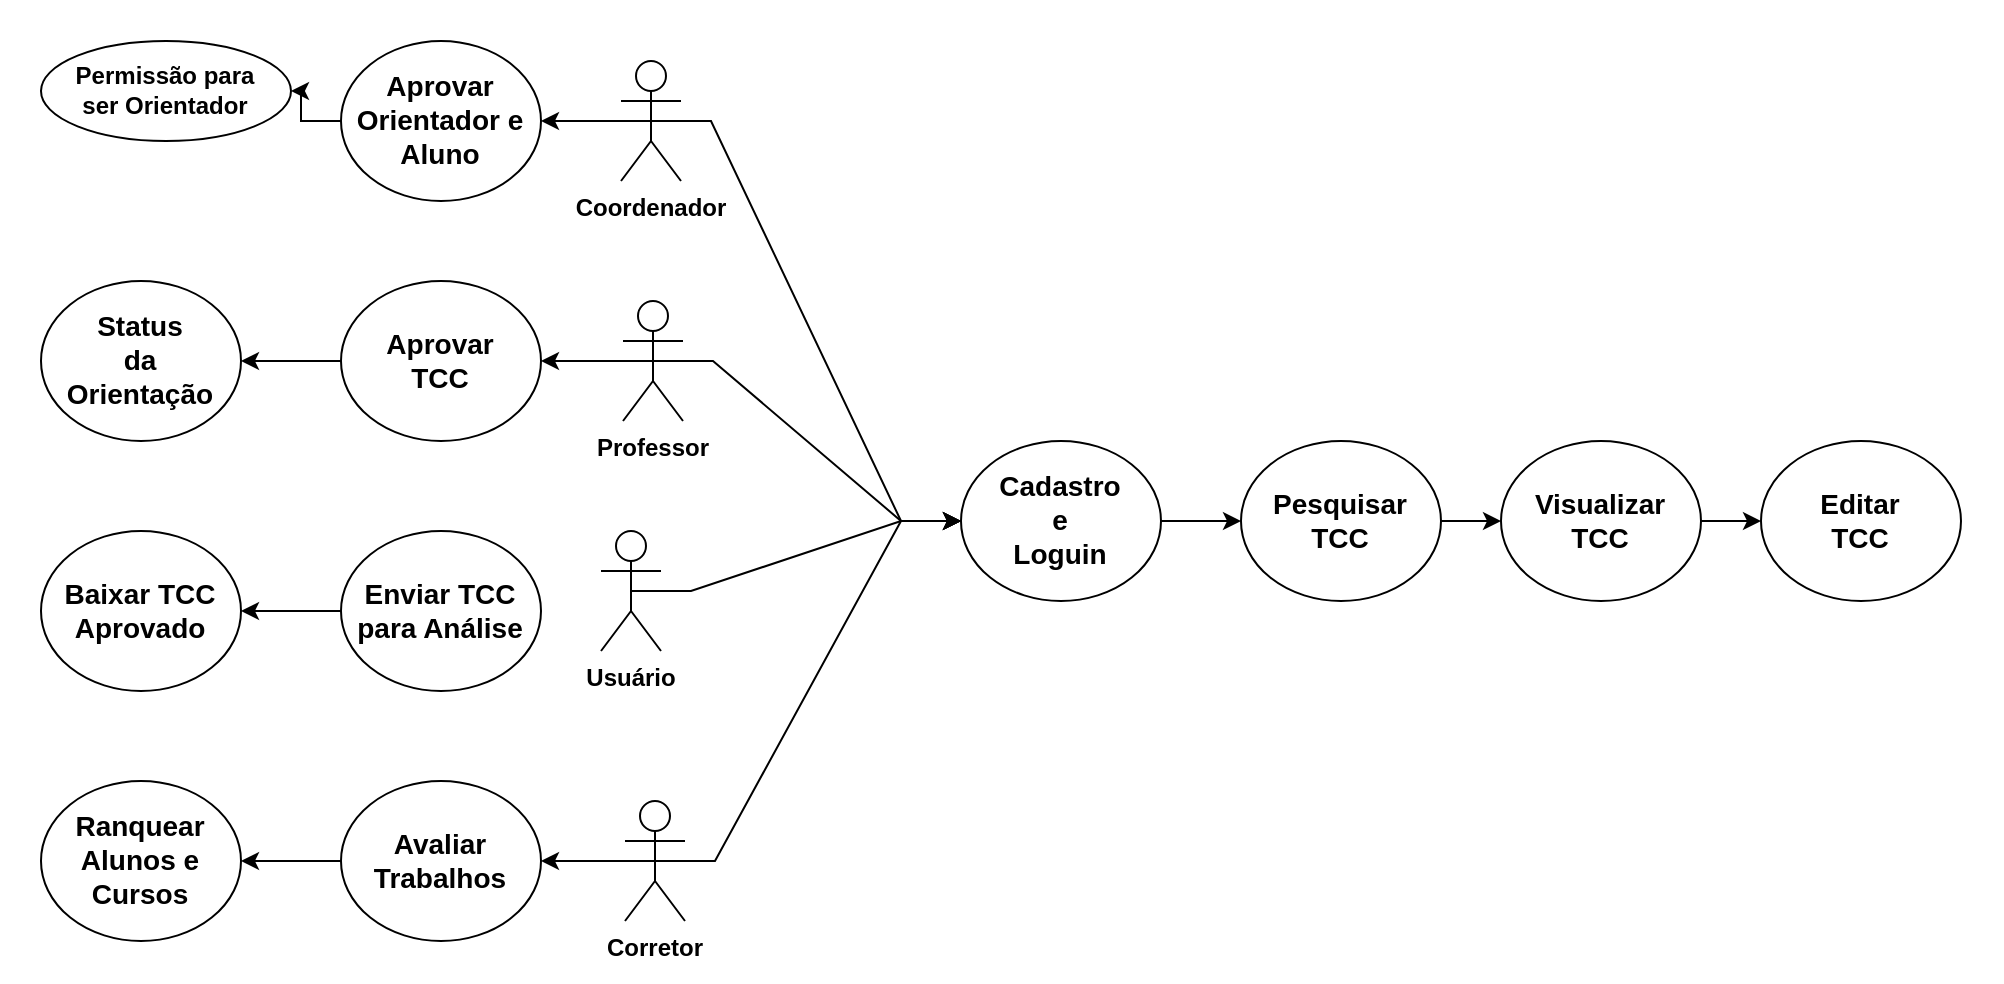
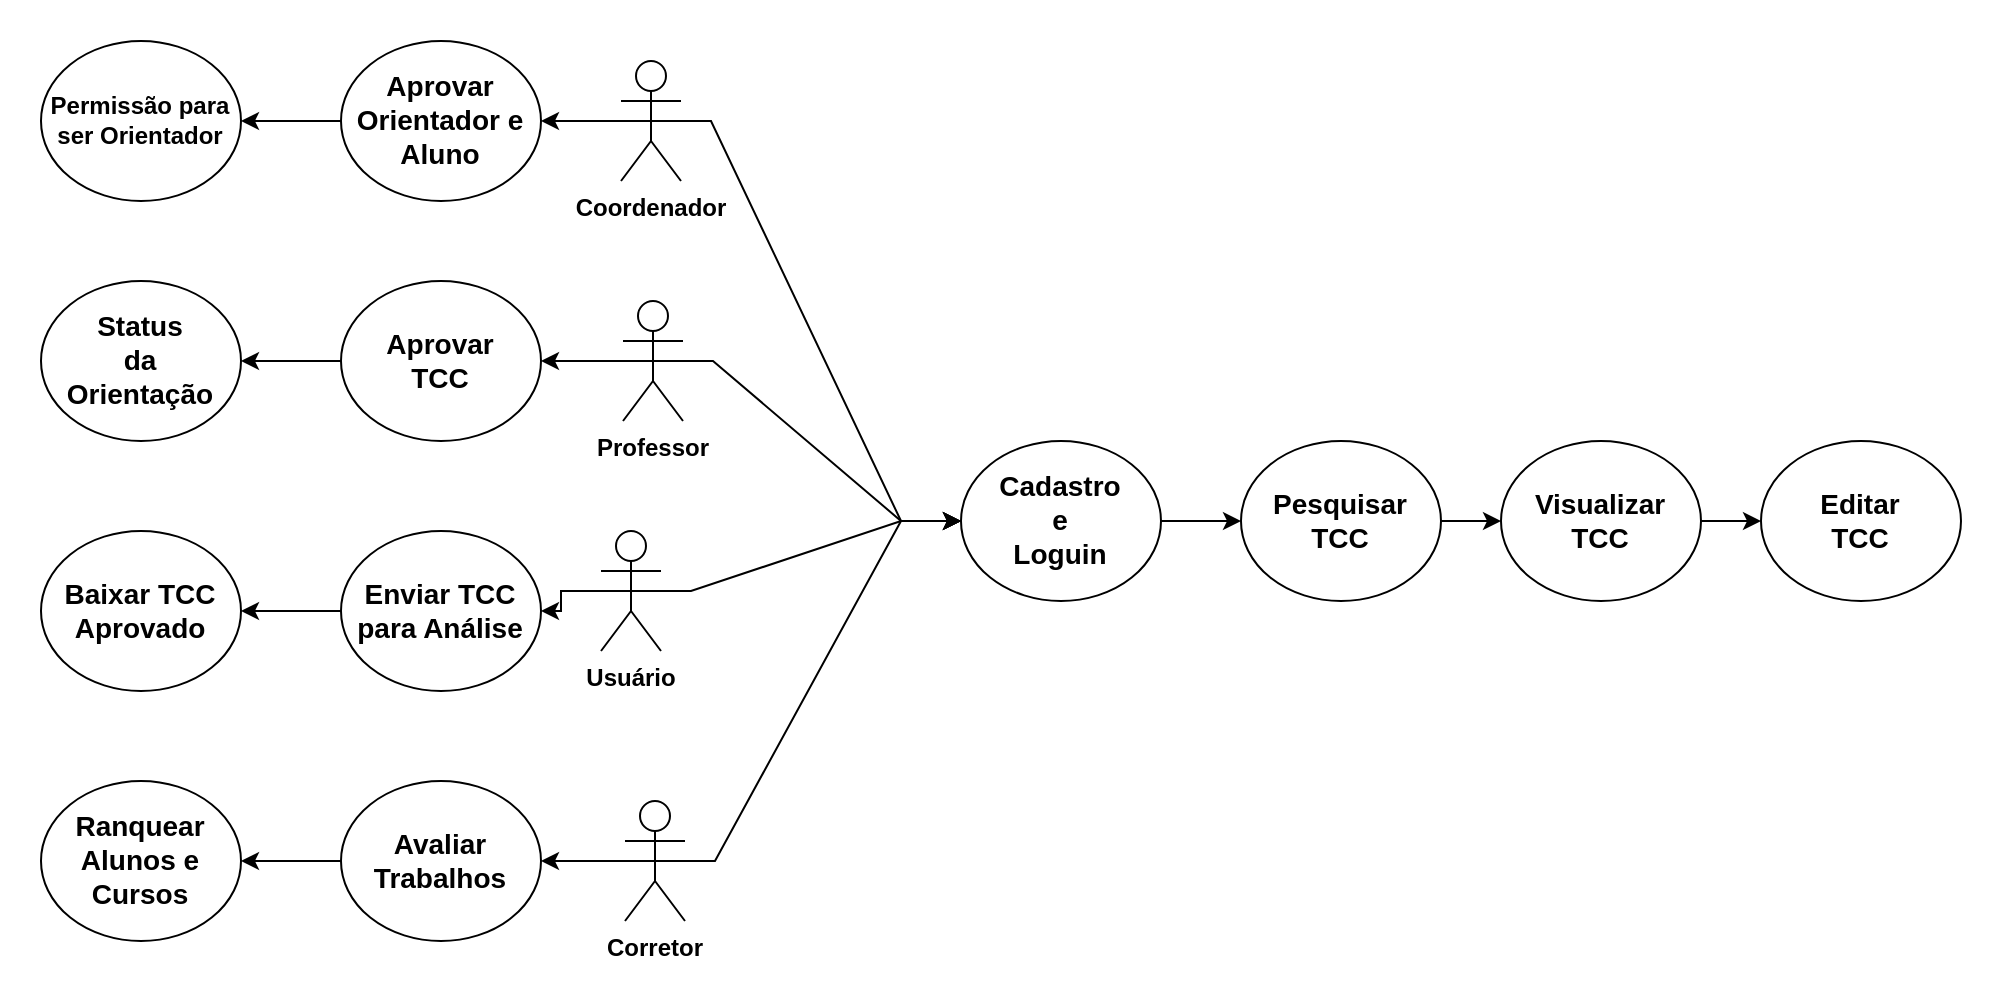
node "Permissão para ser Orientador": size 250x100 -> 200x160
edge "Usuário" -> "Enviar TCC para Análise": added
